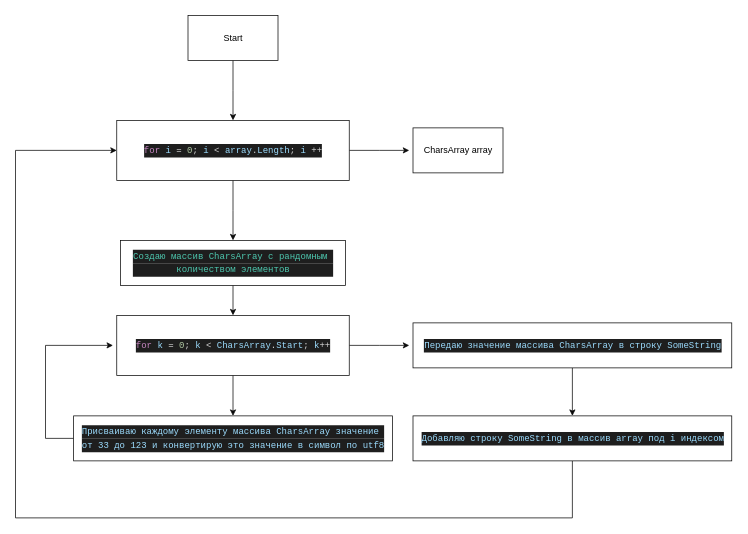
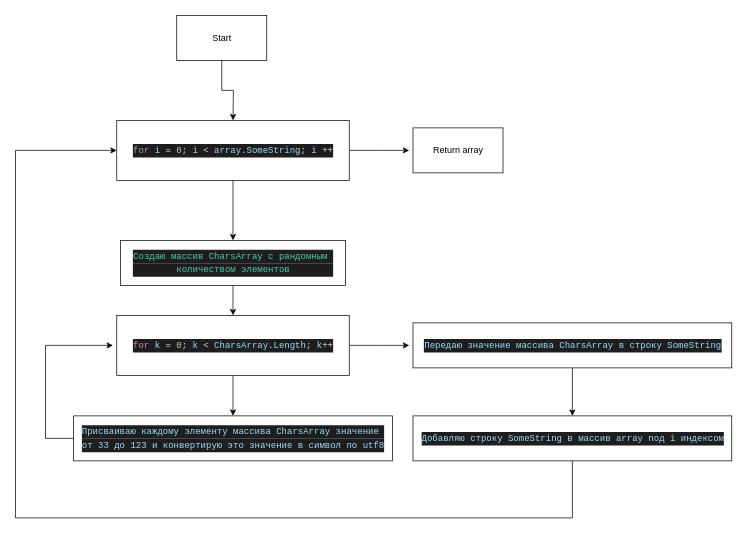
node "Start": moved (233, 38) -> (222, 38)
node "for i = 0; i < array.Length; i ++": label "for i = 0; i < array.Length; i ++" -> "for i = 0; i < array.SomeString; i ++"
node "CharsArray array": label "CharsArray array" -> "Return array"
node "for k = 0; k < CharsArray.Start; k++": label "for k = 0; k < CharsArray.Start; k++" -> "for k = 0; k < CharsArray.Length; k++"
